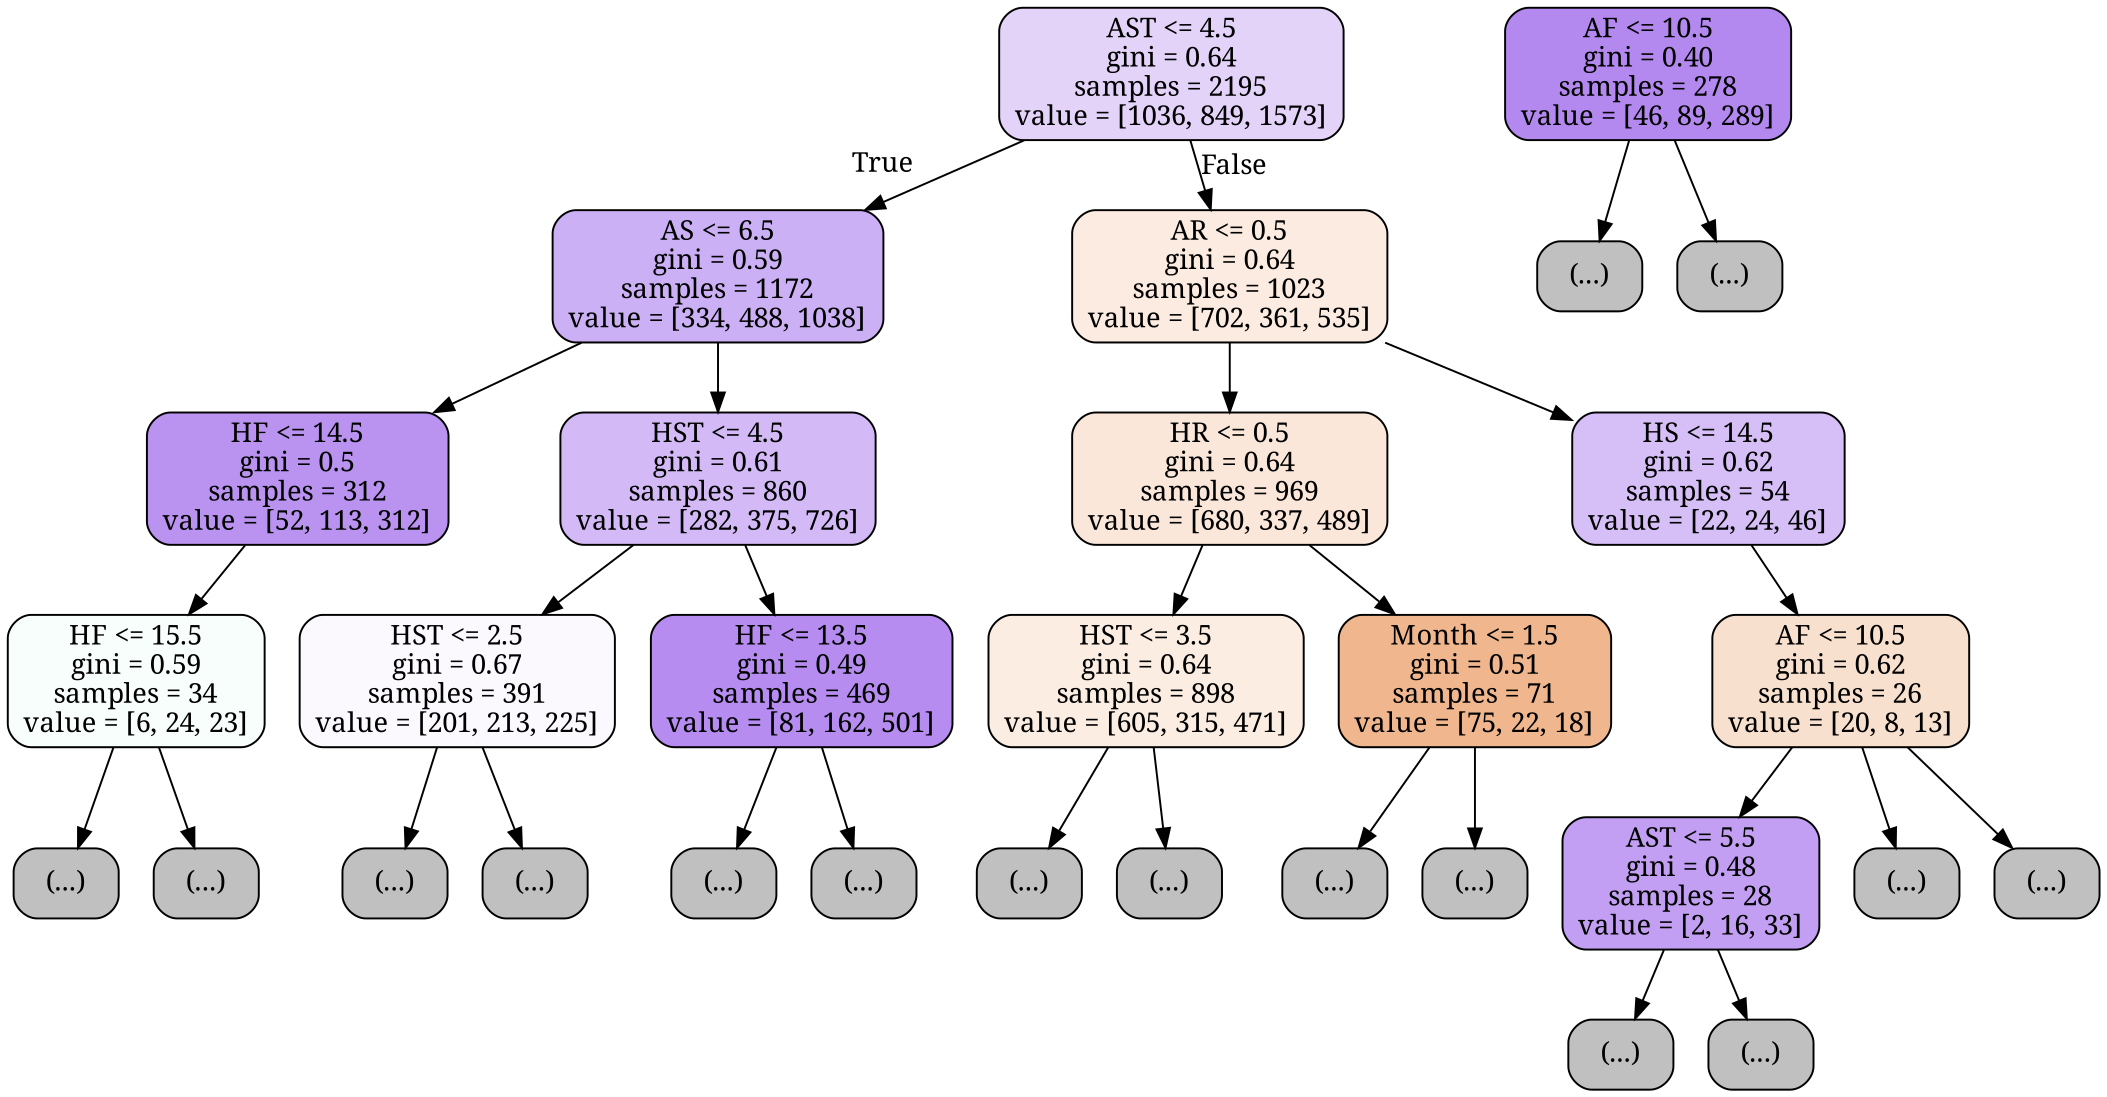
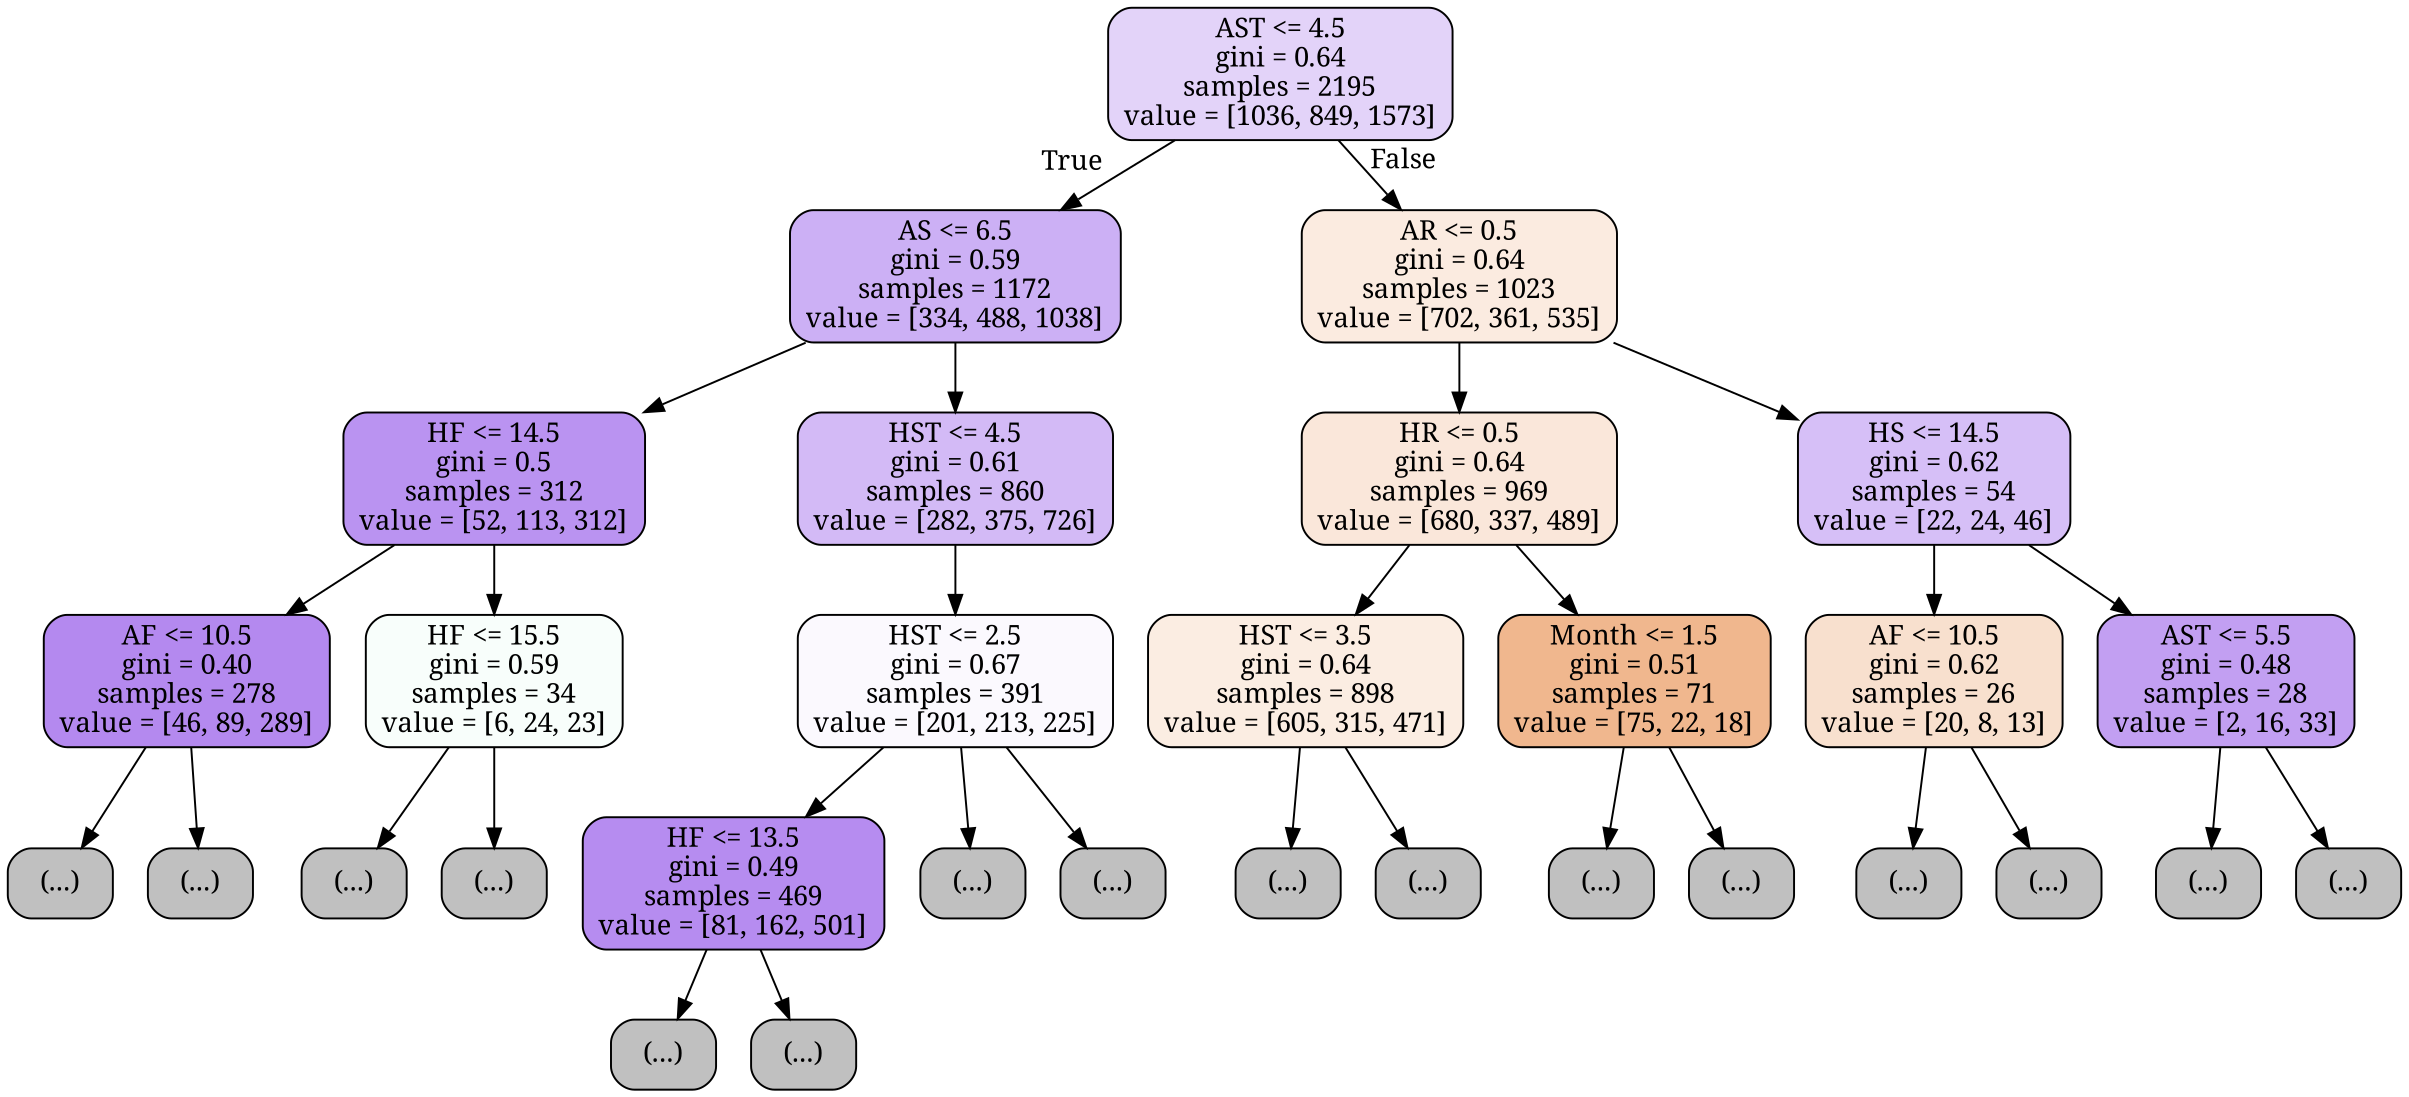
edge "HST <= 4.5 gini = 0.61 samples = 860 value = [282, 375, 726]" -> "HF <= 13.5 gini = 0.49 samples = 469 value = [81, 162, 501]": now "HST <= 2.5 gini = 0.67 samples = 391 value = [201, 213, 225]" -> "HF <= 13.5 gini = 0.49 samples = 469 value = [81, 162, 501]"
edge "HF <= 14.5 gini = 0.5 samples = 312 value = [52, 113, 312]" -> "AF <= 10.5 gini = 0.40 samples = 278 value = [46, 89, 289]": added
edge "AF <= 10.5 gini = 0.62 samples = 26 value = [20, 8, 13]" -> "AST <= 5.5 gini = 0.48 samples = 28 value = [2, 16, 33]": now "HS <= 14.5 gini = 0.62 samples = 54 value = [22, 24, 46]" -> "AST <= 5.5 gini = 0.48 samples = 28 value = [2, 16, 33]"
